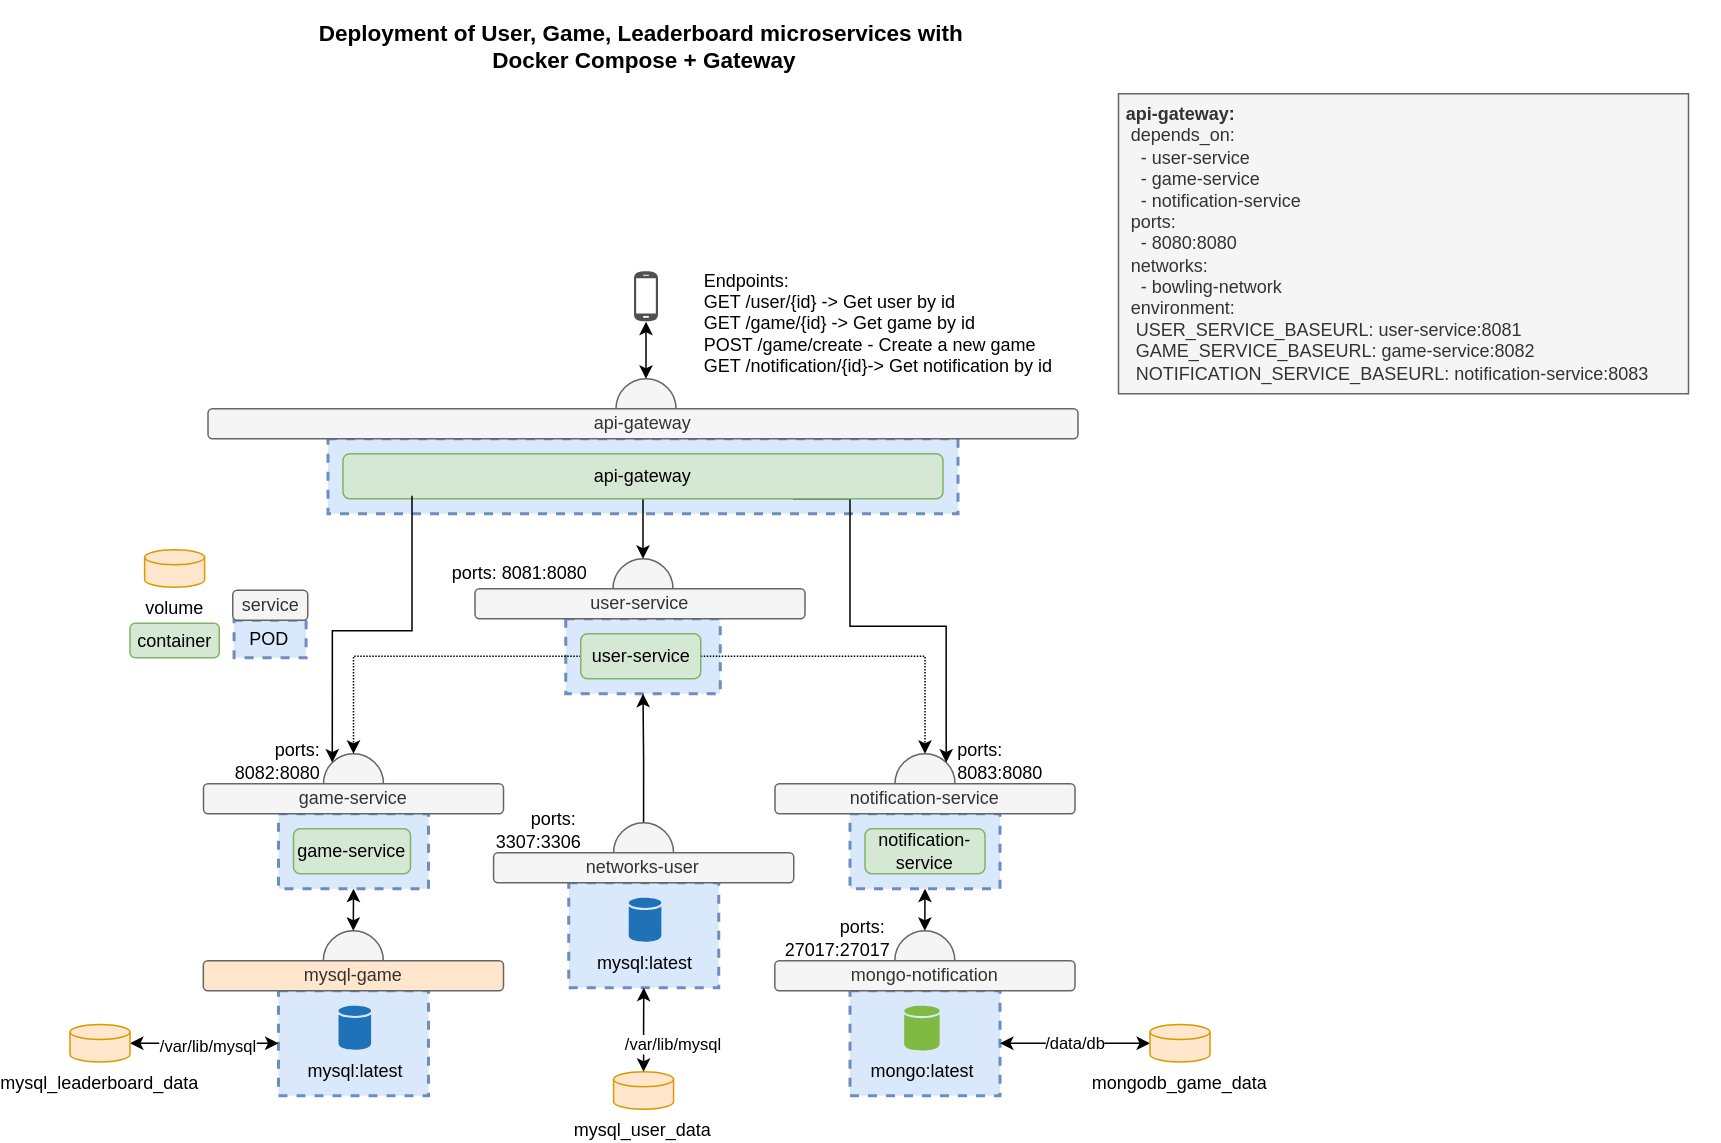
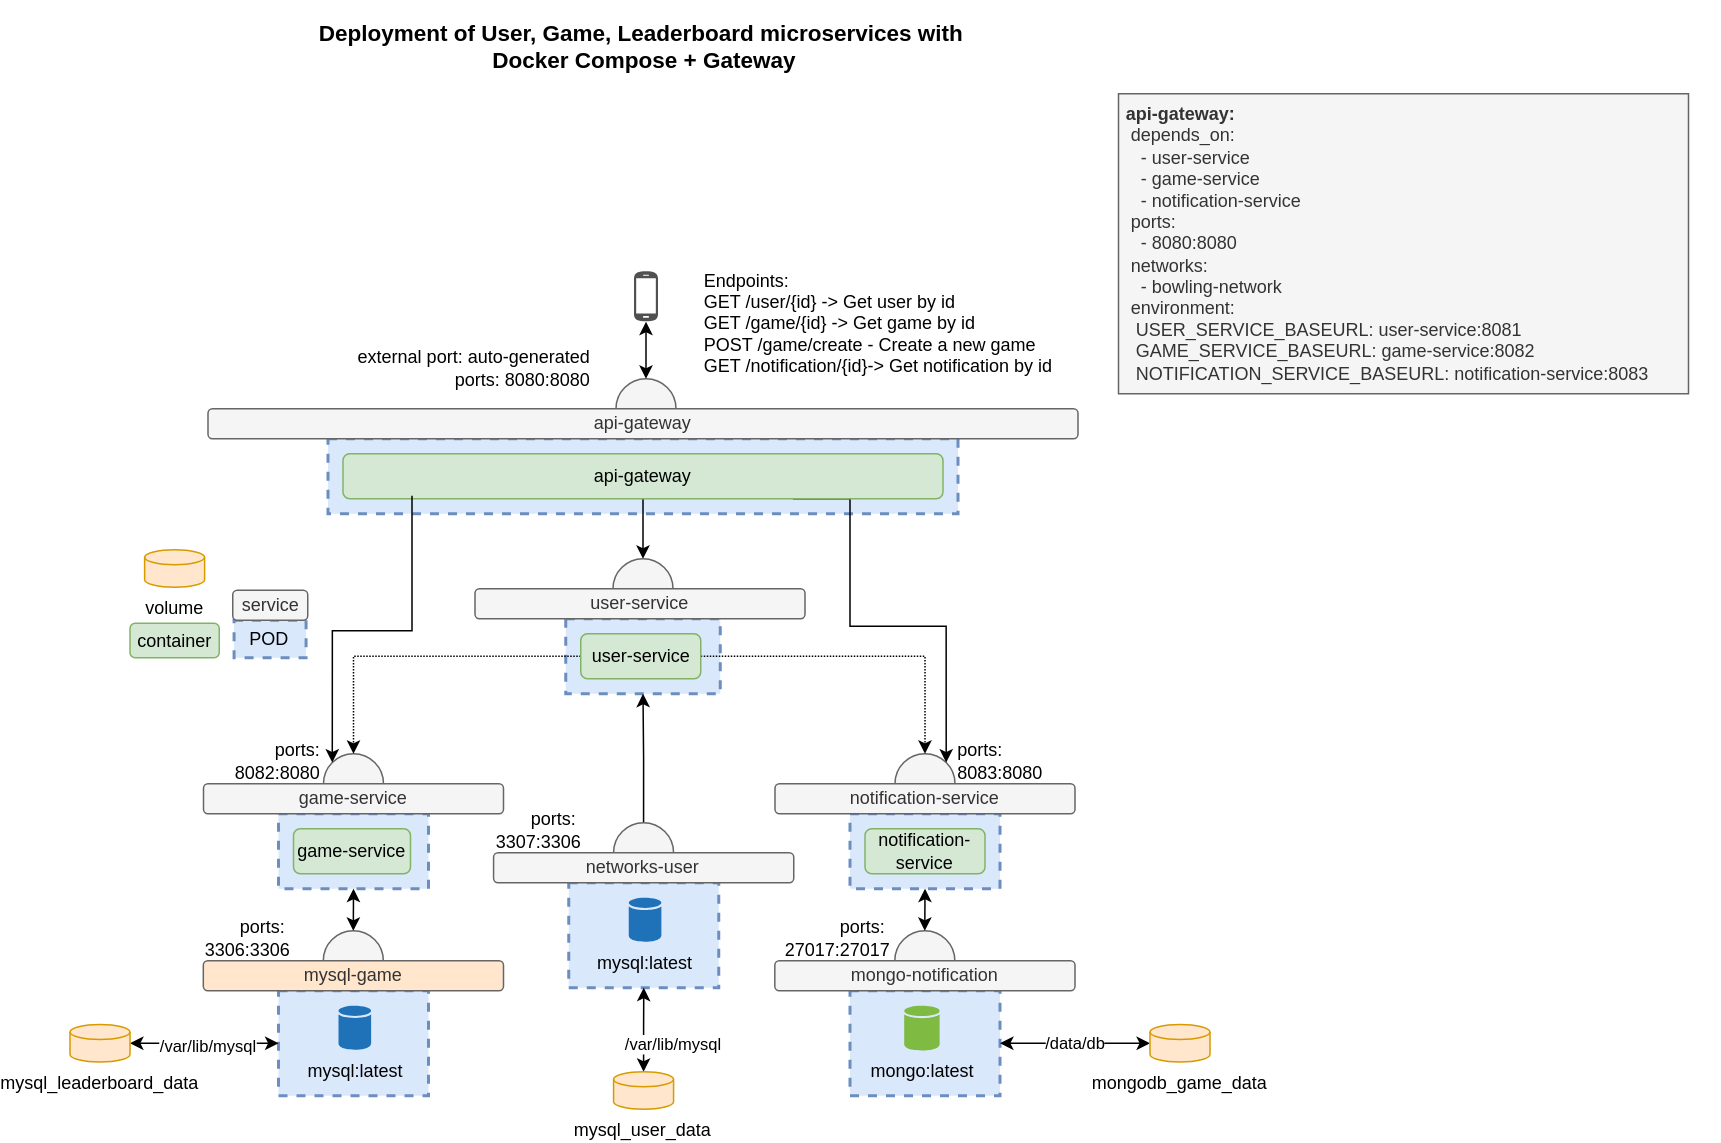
node "external port: auto-generated ports: 8080:8080": added
node "ports: 8081:8080": removed
node "ports: 3306:3306": added
